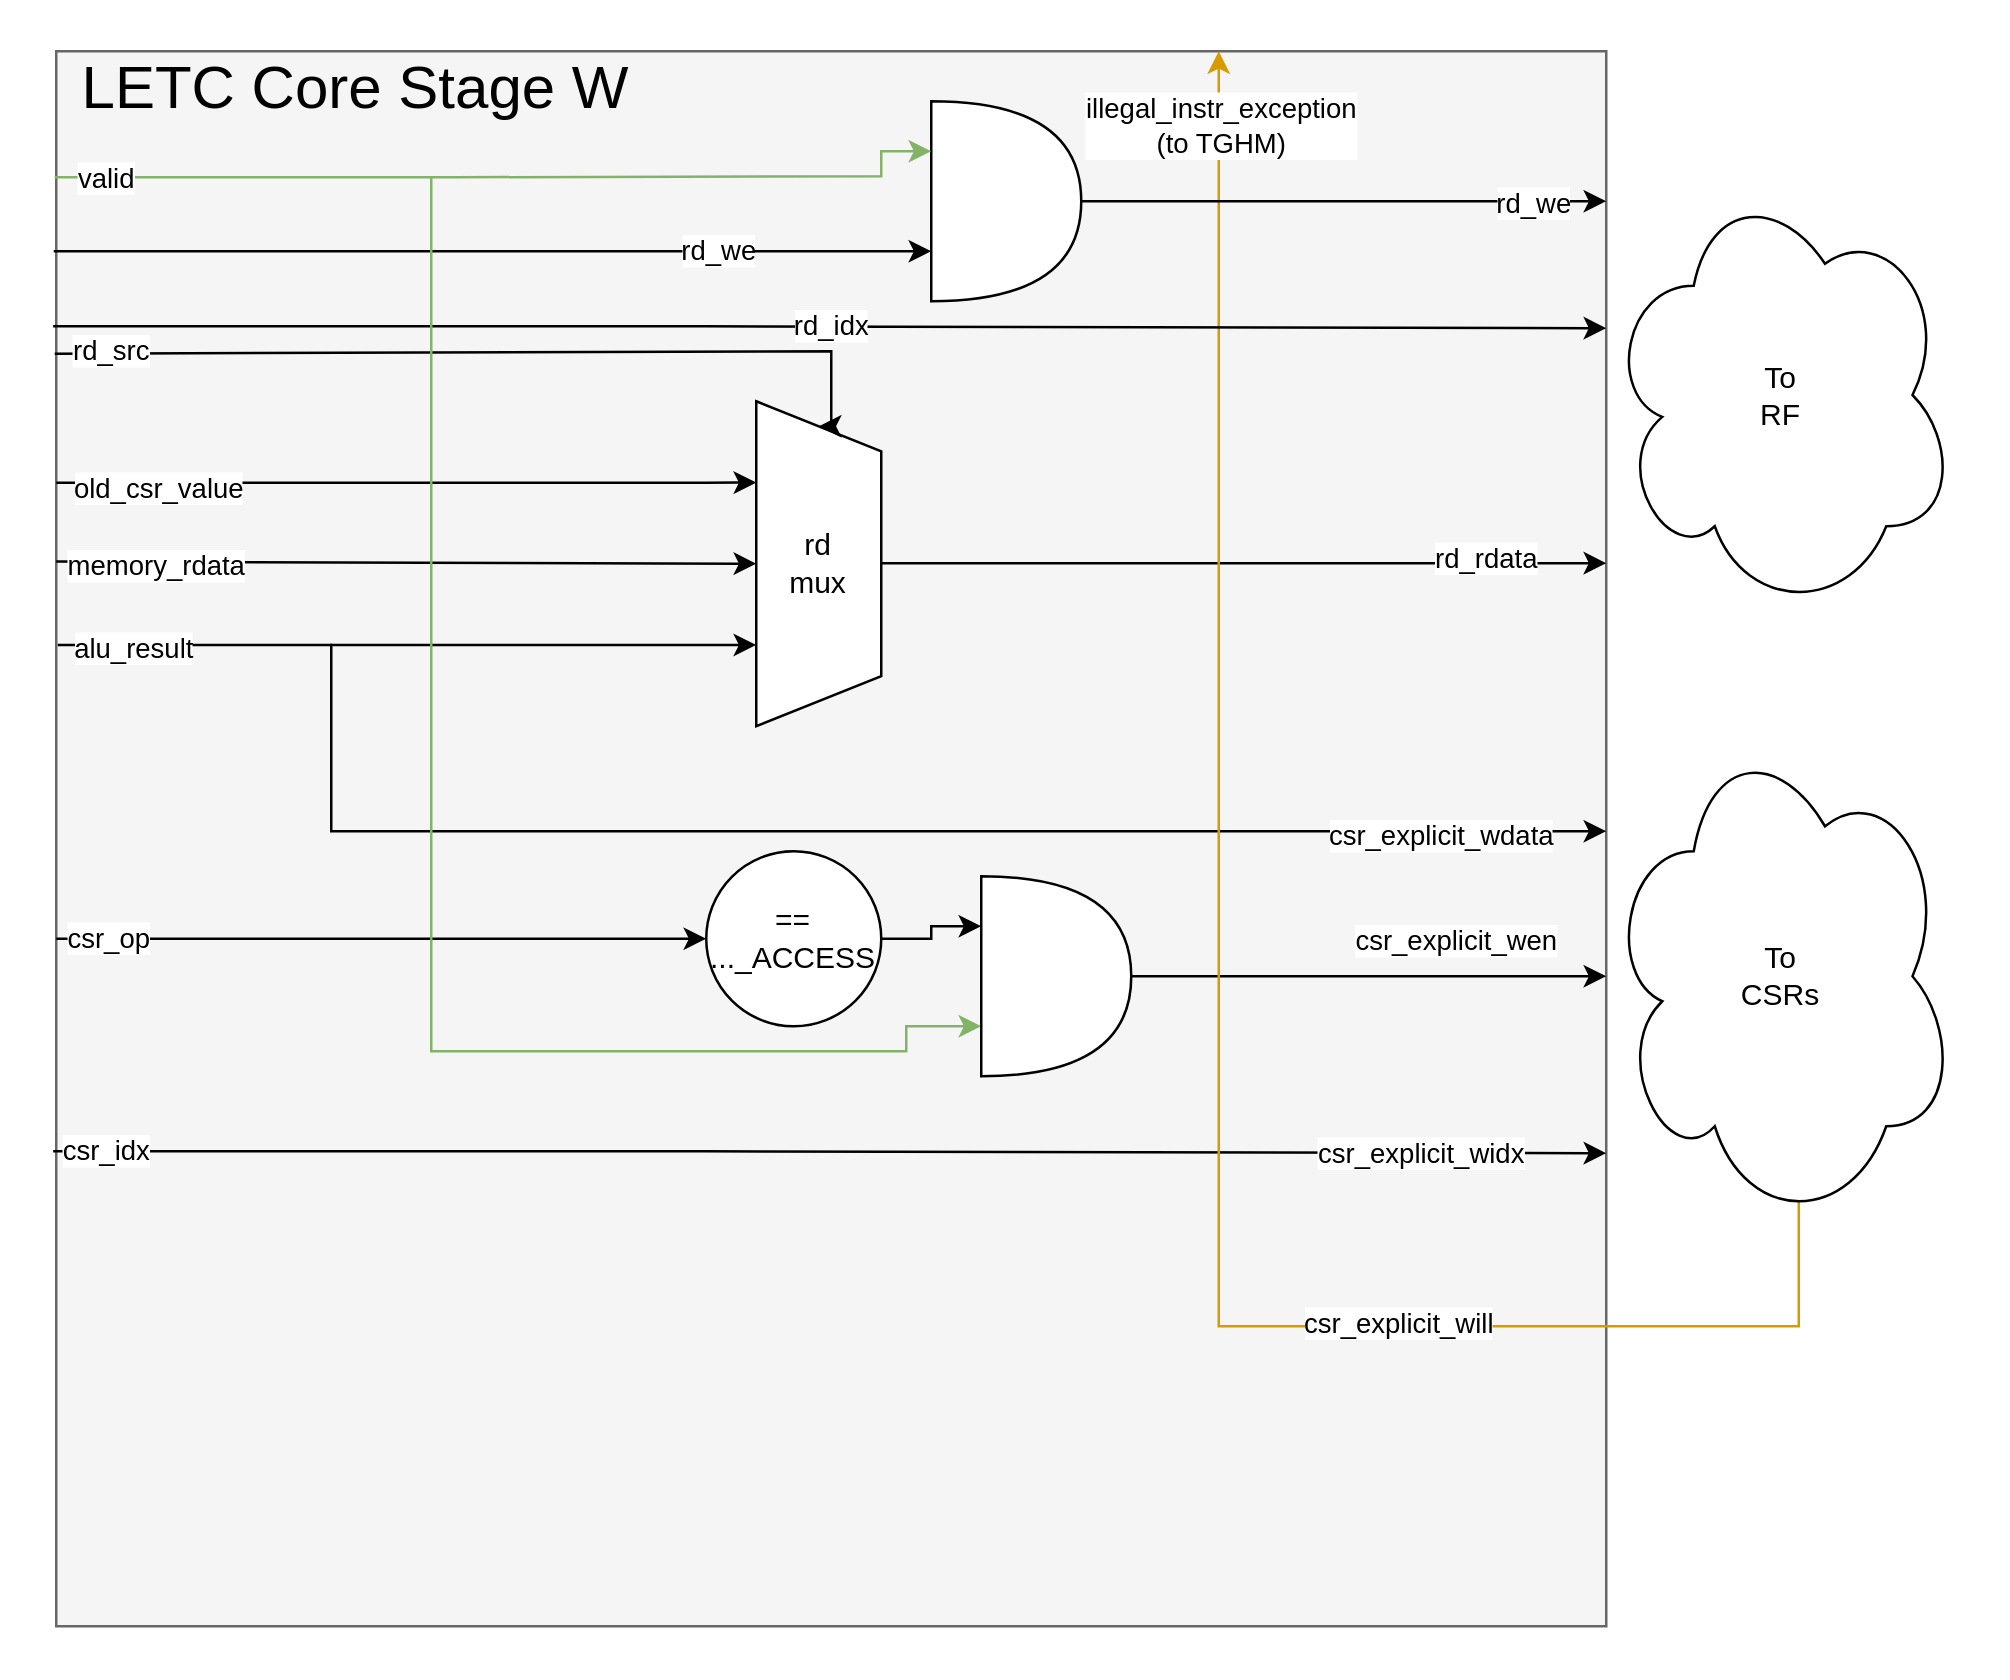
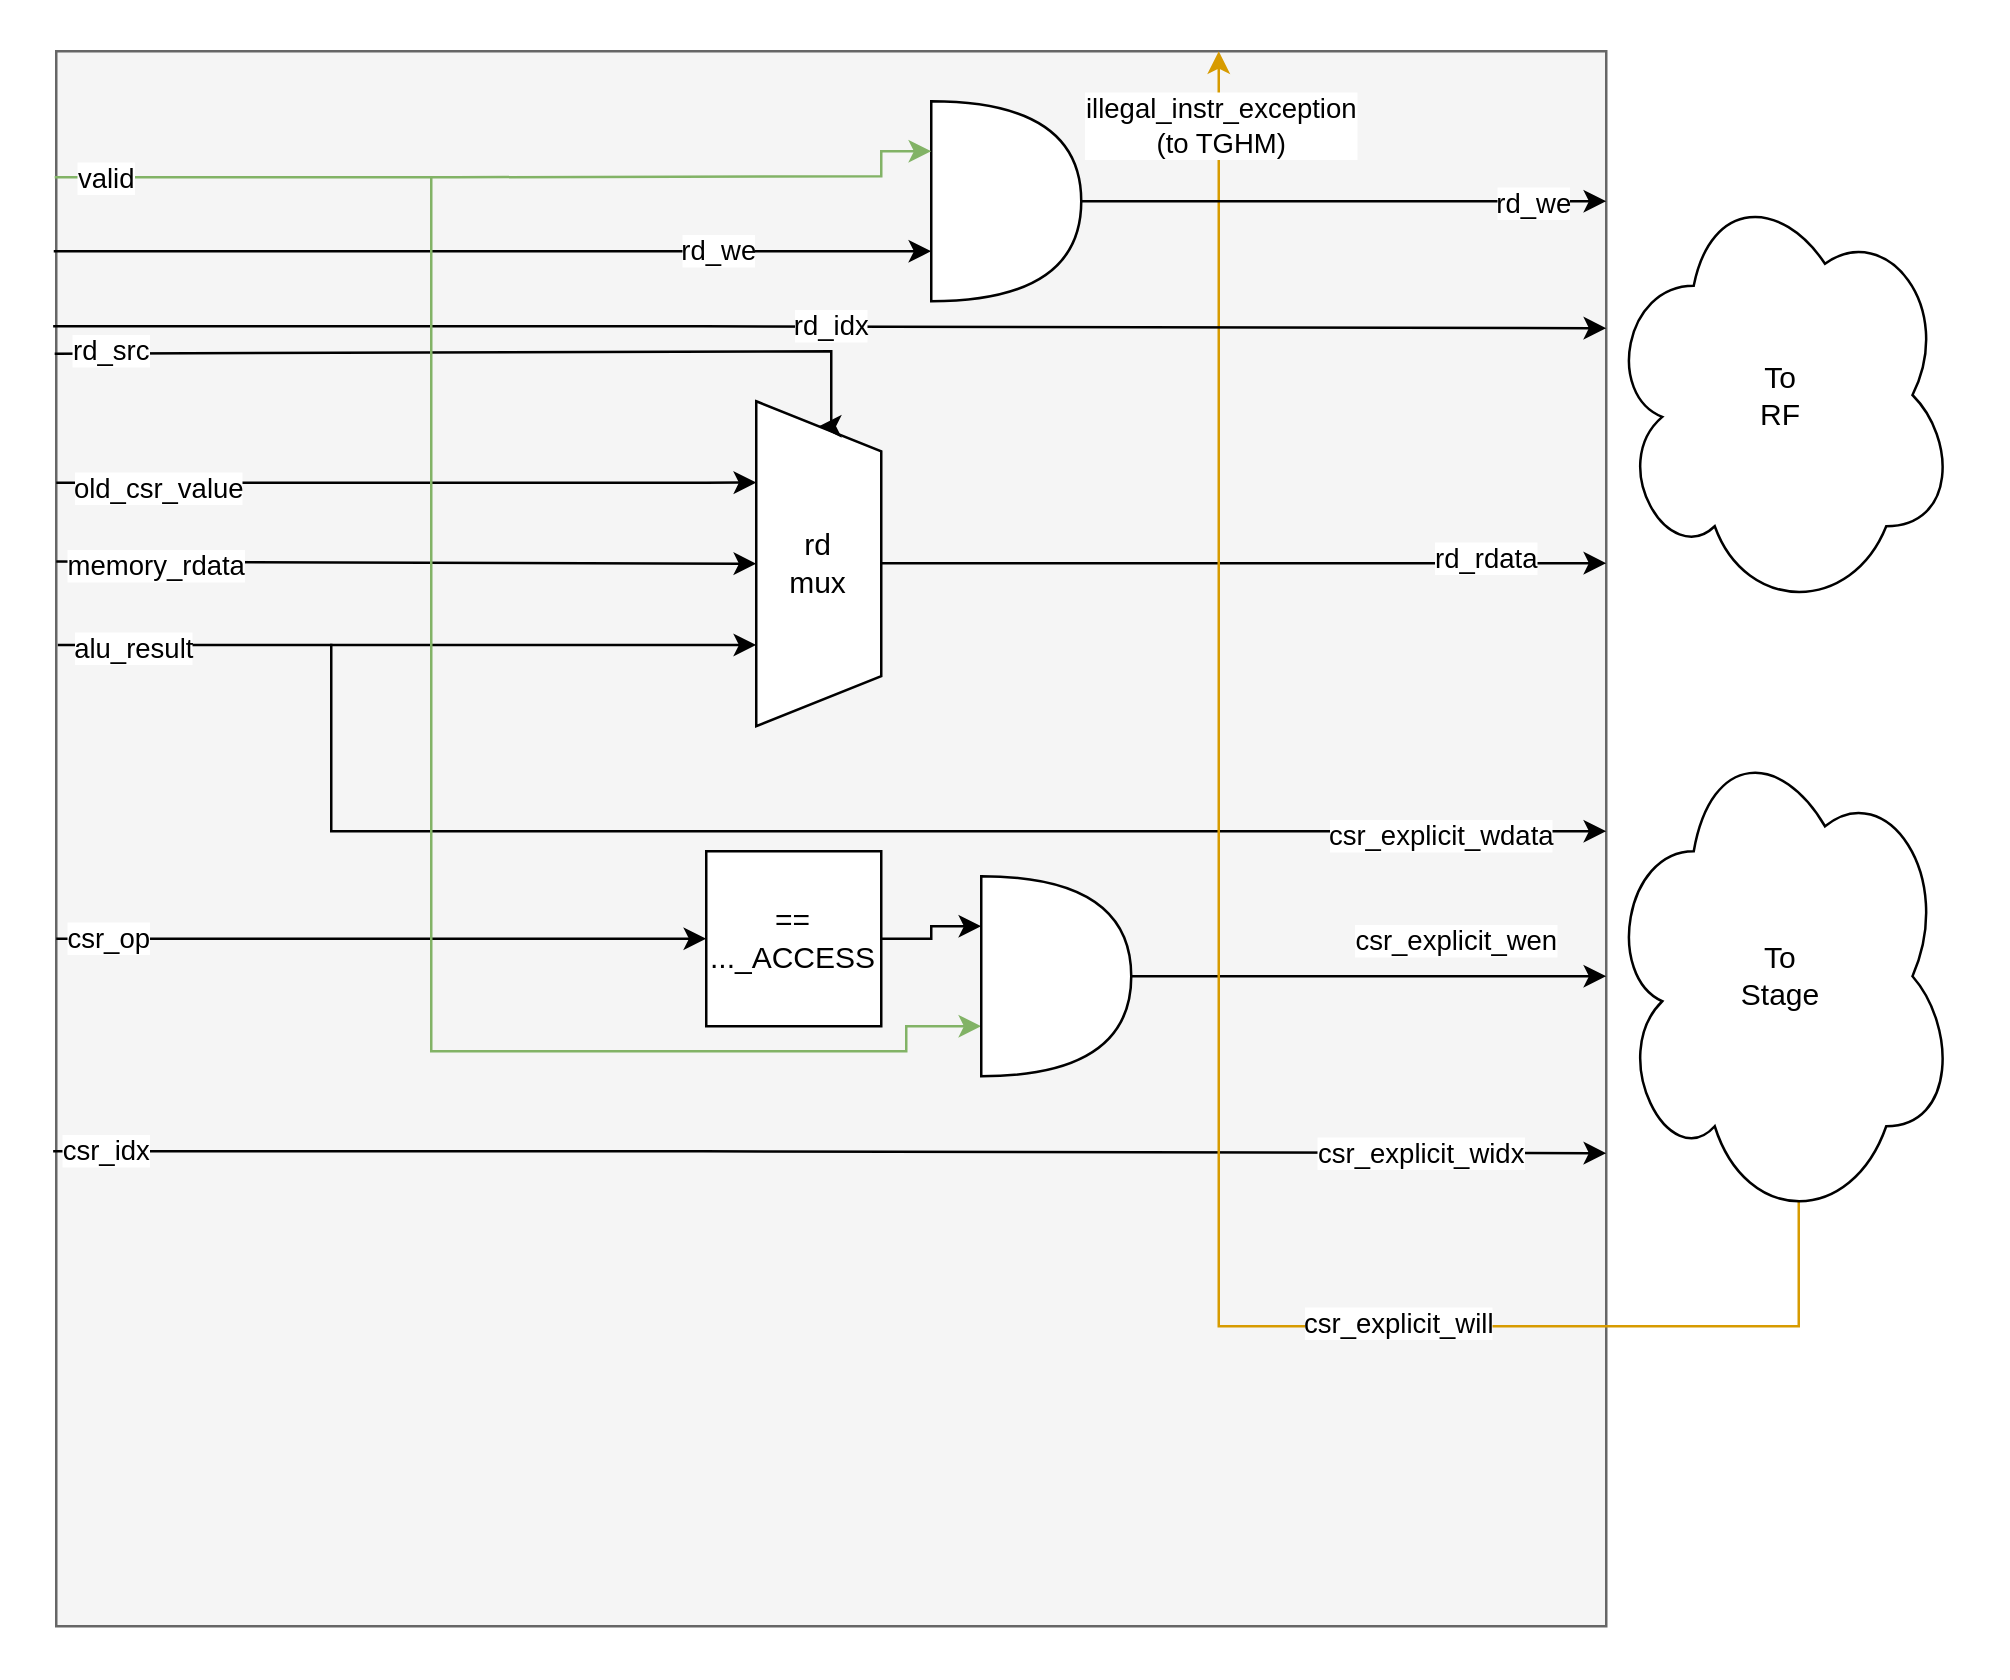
node "LETC Core Stage W": removed
node "== ..._ACCESS": shape ellipse -> rectangle
node "To CSRs": label "To CSRs" -> "To Stage"
